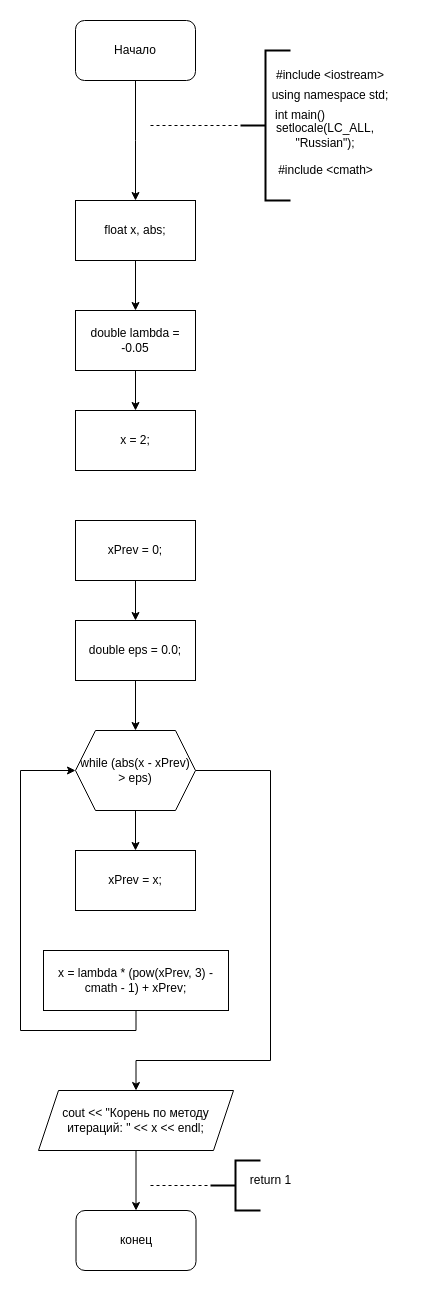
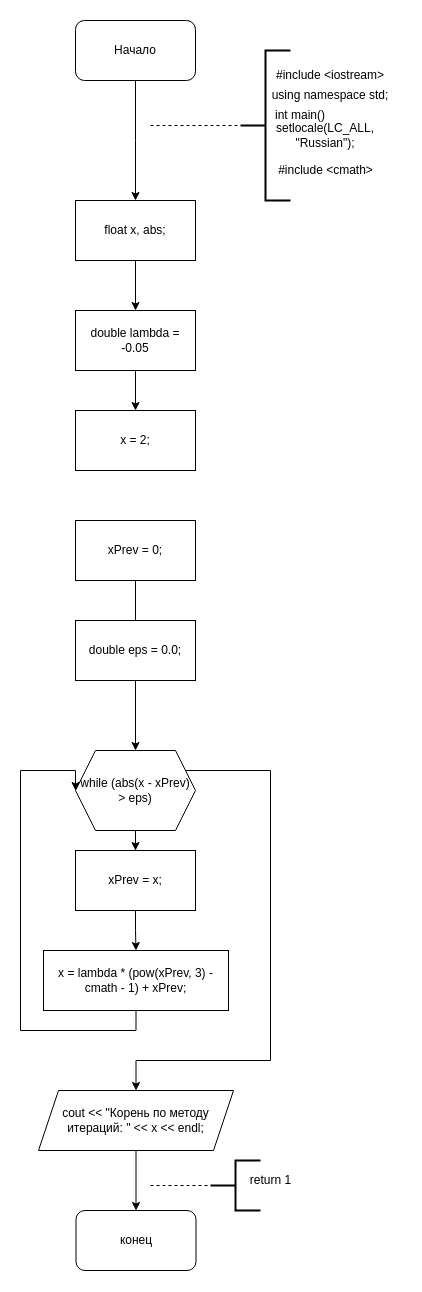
edge "xPrev = 0;" -> "double eps = 0.0;": arrowhead classic -> none
node "while (abs(x - xPrev) > eps)": moved (136, 771) -> (136, 791)
edge "xPrev = x;" -> "x = lambda * (pow(xPrev, 3) - cmath - 1) + xPrev;": added
